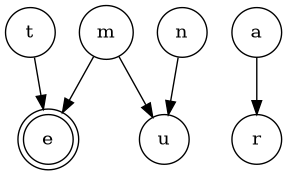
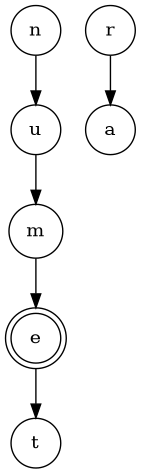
edge "t" -> "e": reversed
edge "a" -> "r": reversed
edge "m" -> "u": reversed
